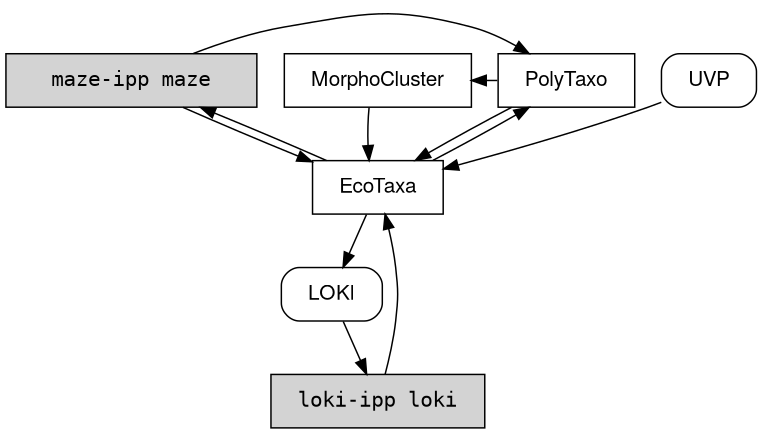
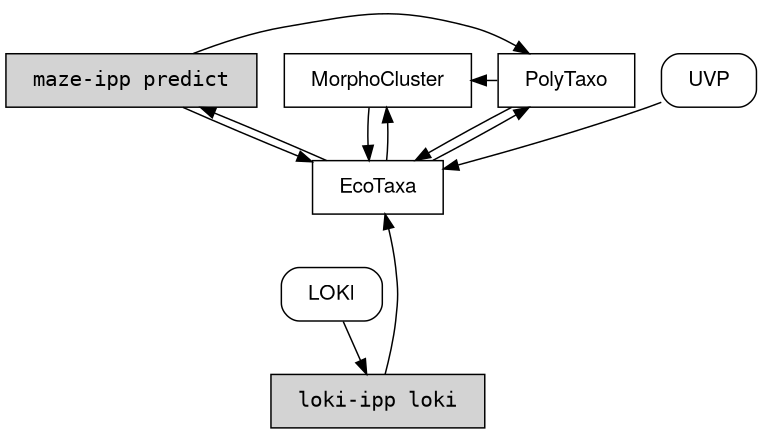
node "maze-ipp maze": label "maze-ipp maze" -> "maze-ipp predict"
edge "EcoTaxa" -> "LOKI": now "EcoTaxa" -> "MorphoCluster"
